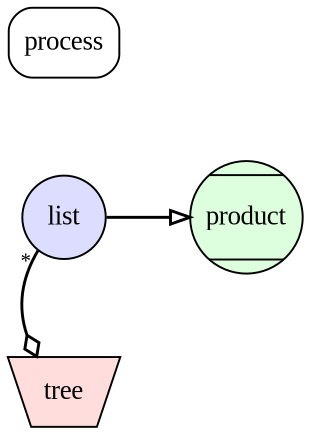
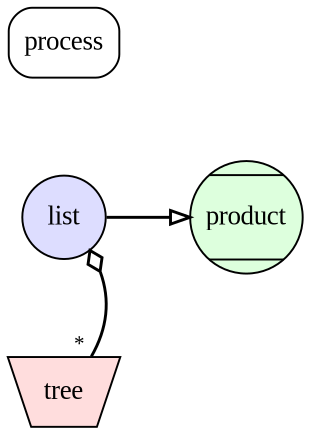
edge "list" -> "tree": reversed
